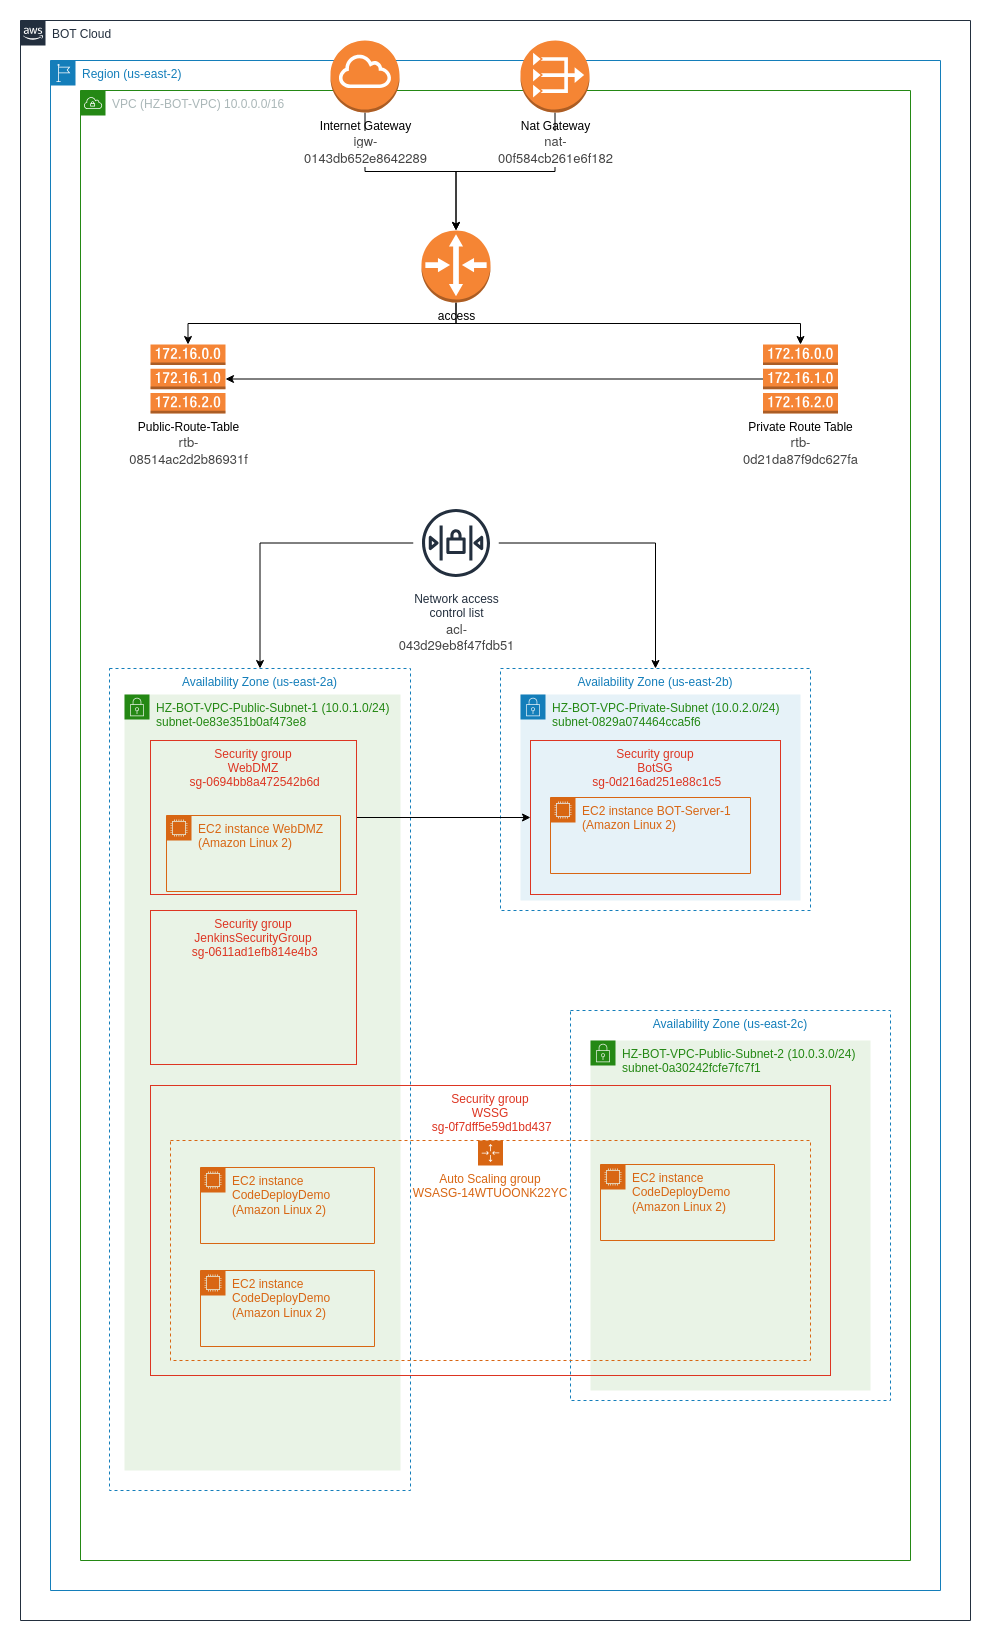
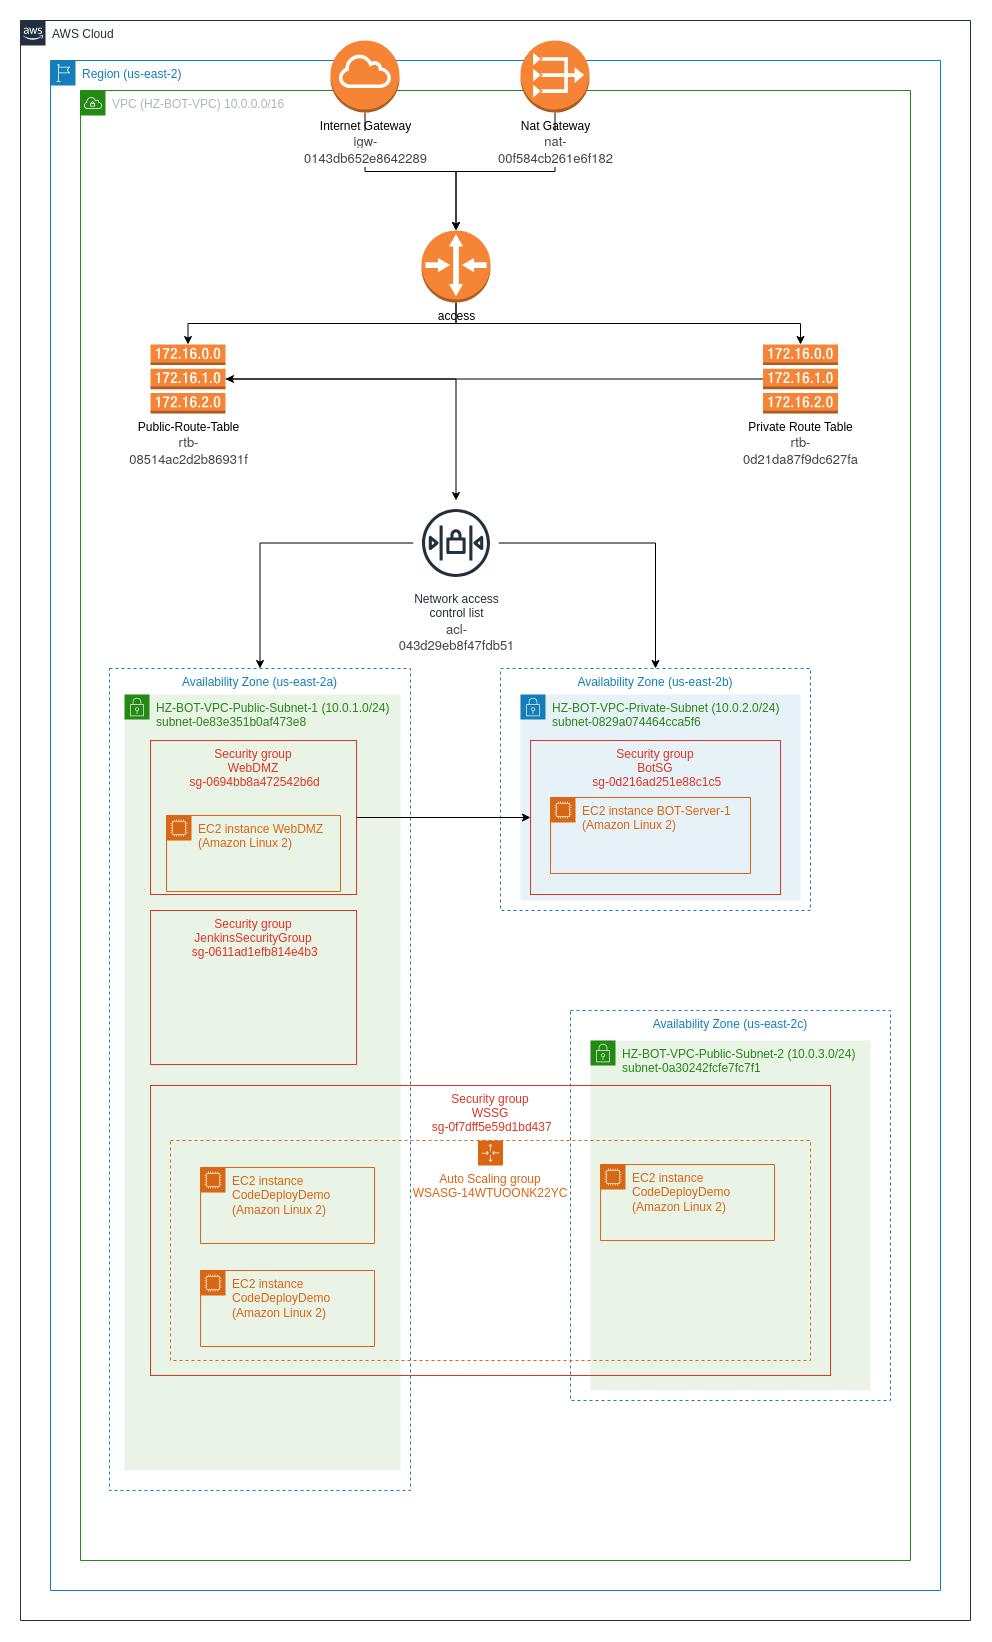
node "BOT Cloud": label "BOT Cloud" -> "AWS Cloud"
edge "Public-Route-Table rtb-08514ac2d2b86931f" -> "Network access control list acl-043d29eb8f47fdb51": added
